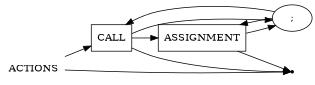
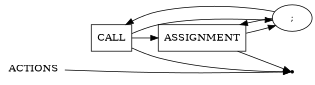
edge "ACTIONS" -> "CALL": removed
